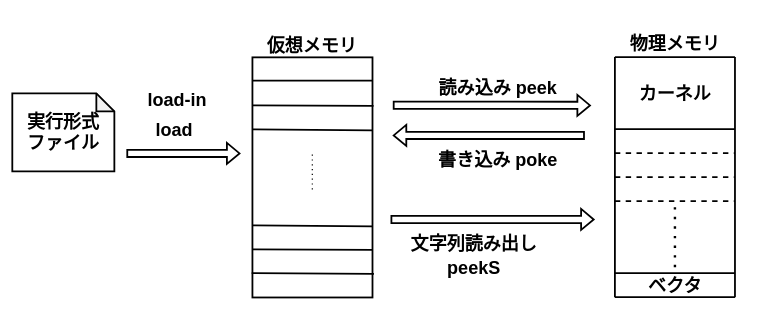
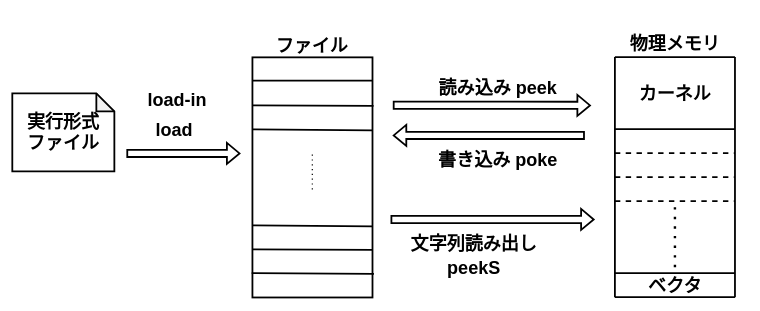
node "仮想メモリ": label "仮想メモリ" -> "ファイル"
